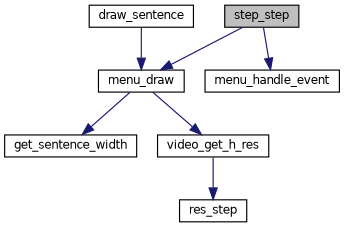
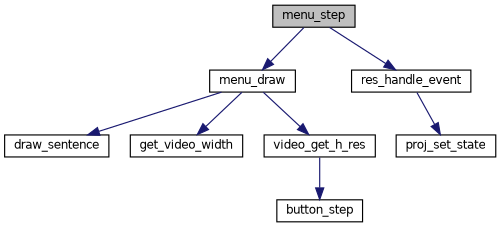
node "step_step": label "step_step" -> "menu_step"
edge "draw_sentence" -> "menu_draw": reversed
node "menu_handle_event": label "menu_handle_event" -> "res_handle_event"
node "get_sentence_width": label "get_sentence_width" -> "get_video_width"
node "proj_set_state": added
node "res_step": label "res_step" -> "button_step"
